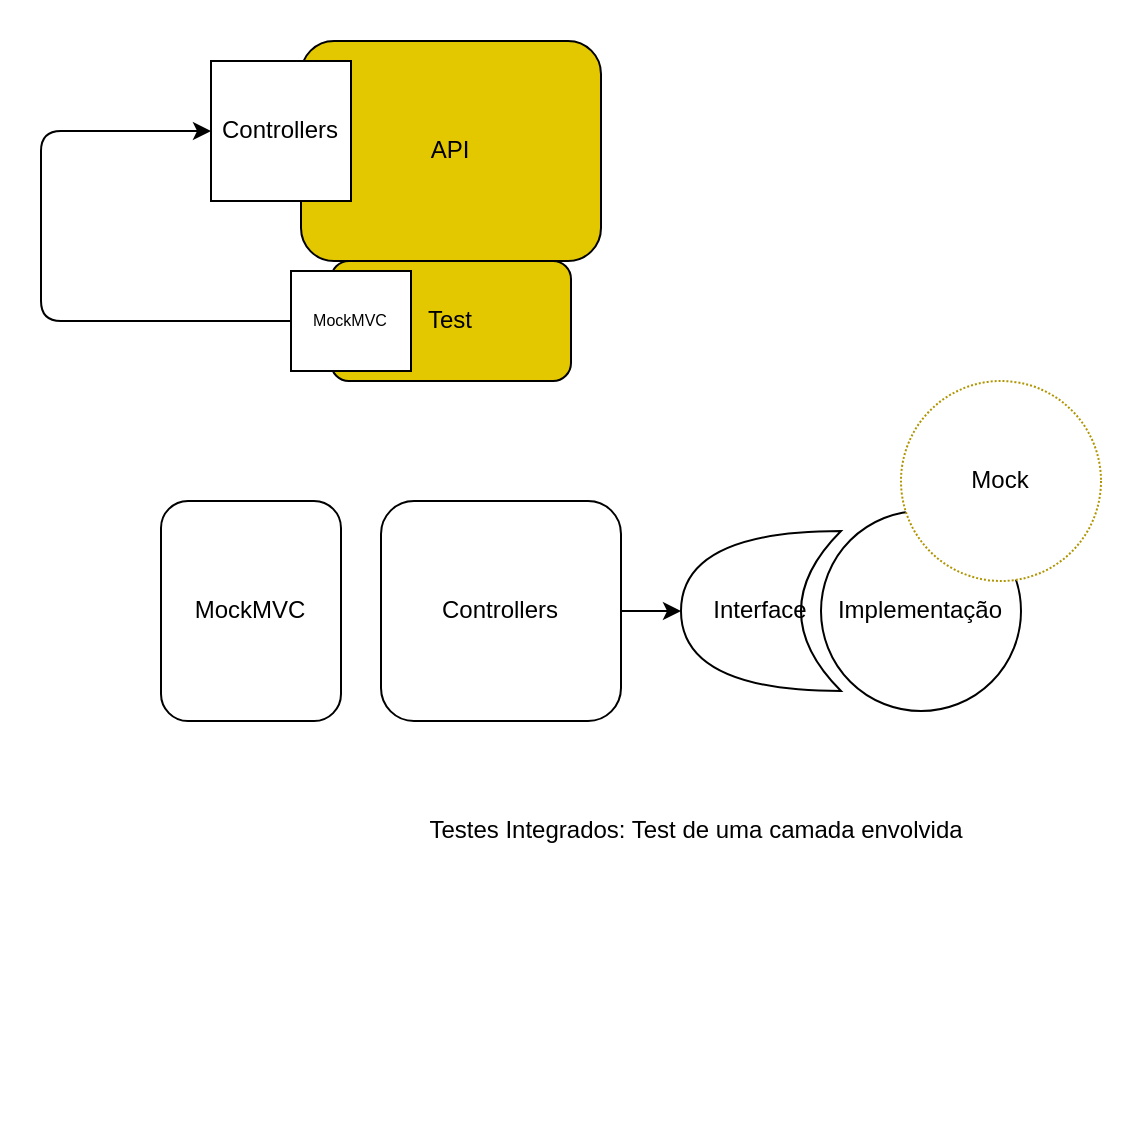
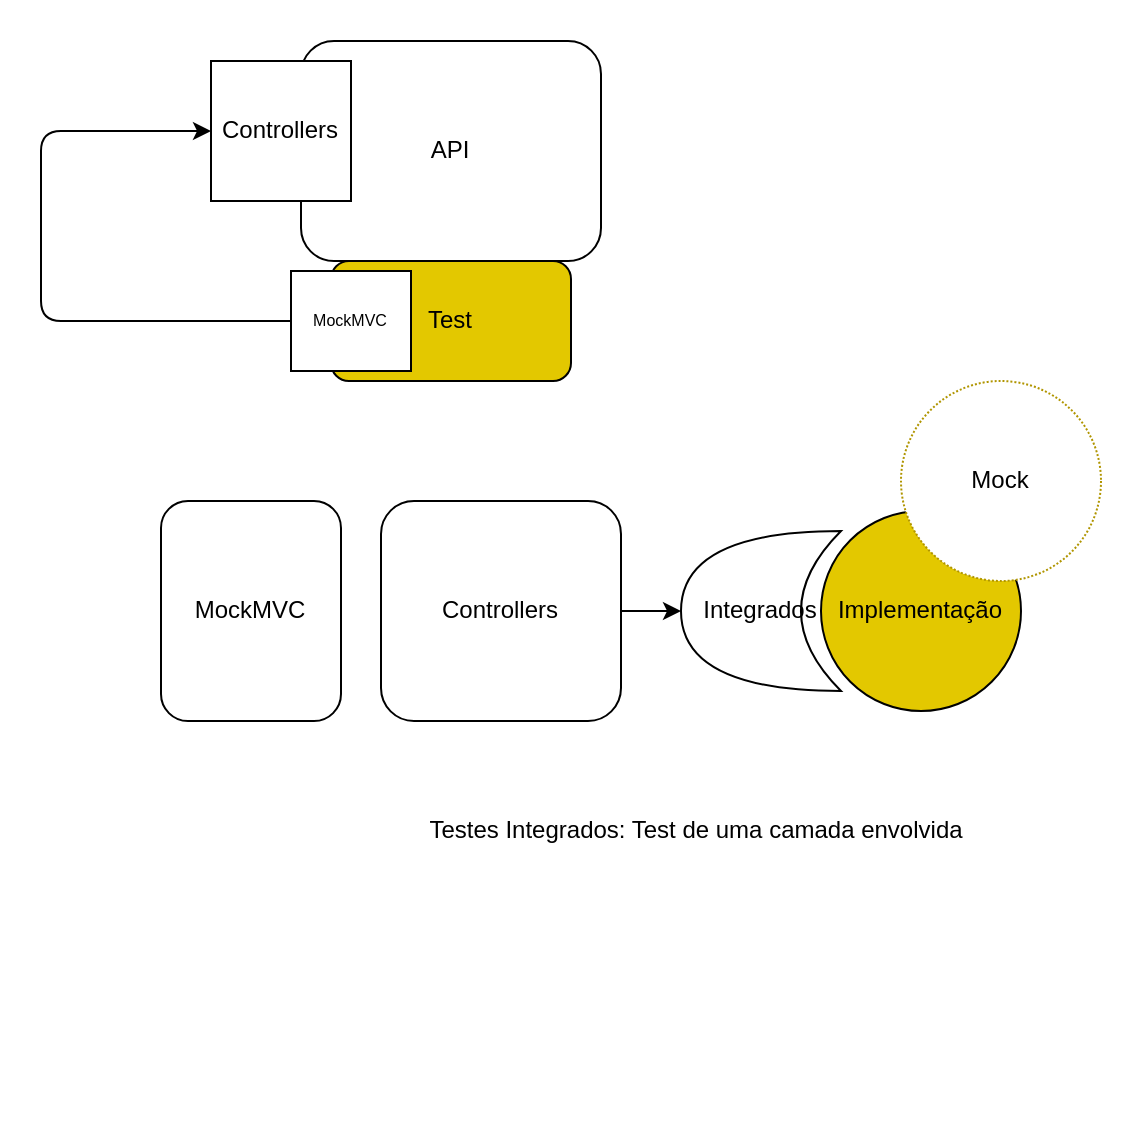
node "API": fillcolor #e3c800 -> #ffffff
node "Interface": label "Interface" -> "Integrados"
node "Implementação": fillcolor #ffffff -> #e3c800
